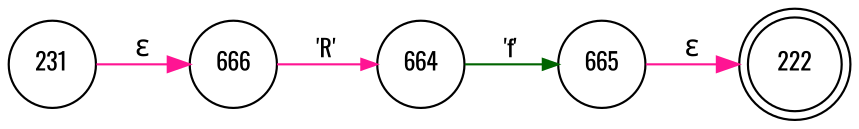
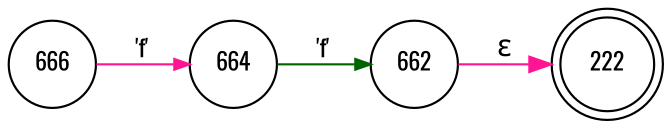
edge "666" -> "664": label "'R'" -> "'f'"
node "231": removed
node "665": label "665" -> "662"
